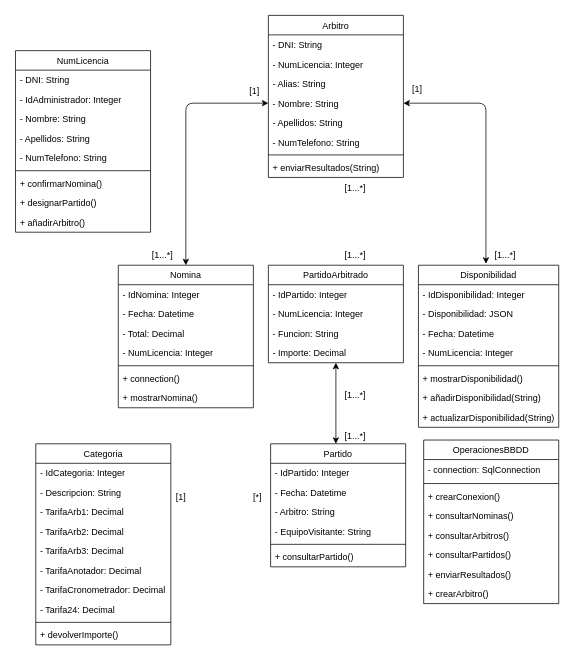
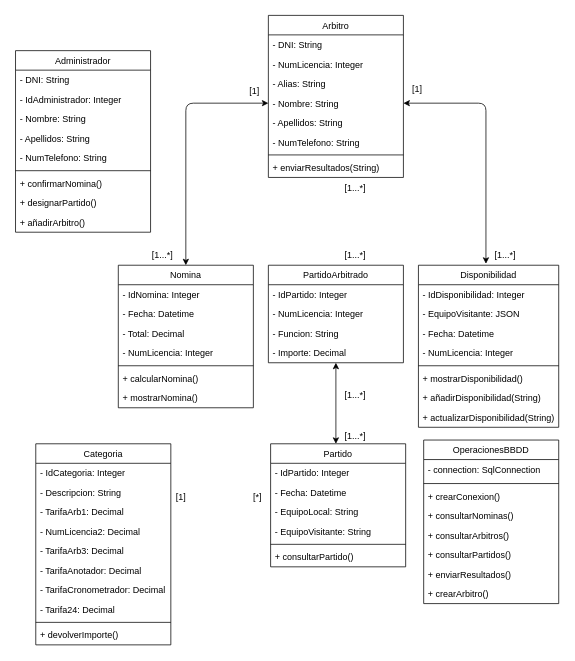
node "NumLicencia": label "NumLicencia" -> "Administrador"
node "- Disponibilidad: JSON": label "- Disponibilidad: JSON" -> "- EquipoVisitante: JSON"
node "+ connection()": label "+ connection()" -> "+ calcularNomina()"
node "- Arbitro: String": label "- Arbitro: String" -> "- EquipoLocal: String"
node "- TarifaArb2: Decimal": label "- TarifaArb2: Decimal" -> "- NumLicencia2: Decimal"
